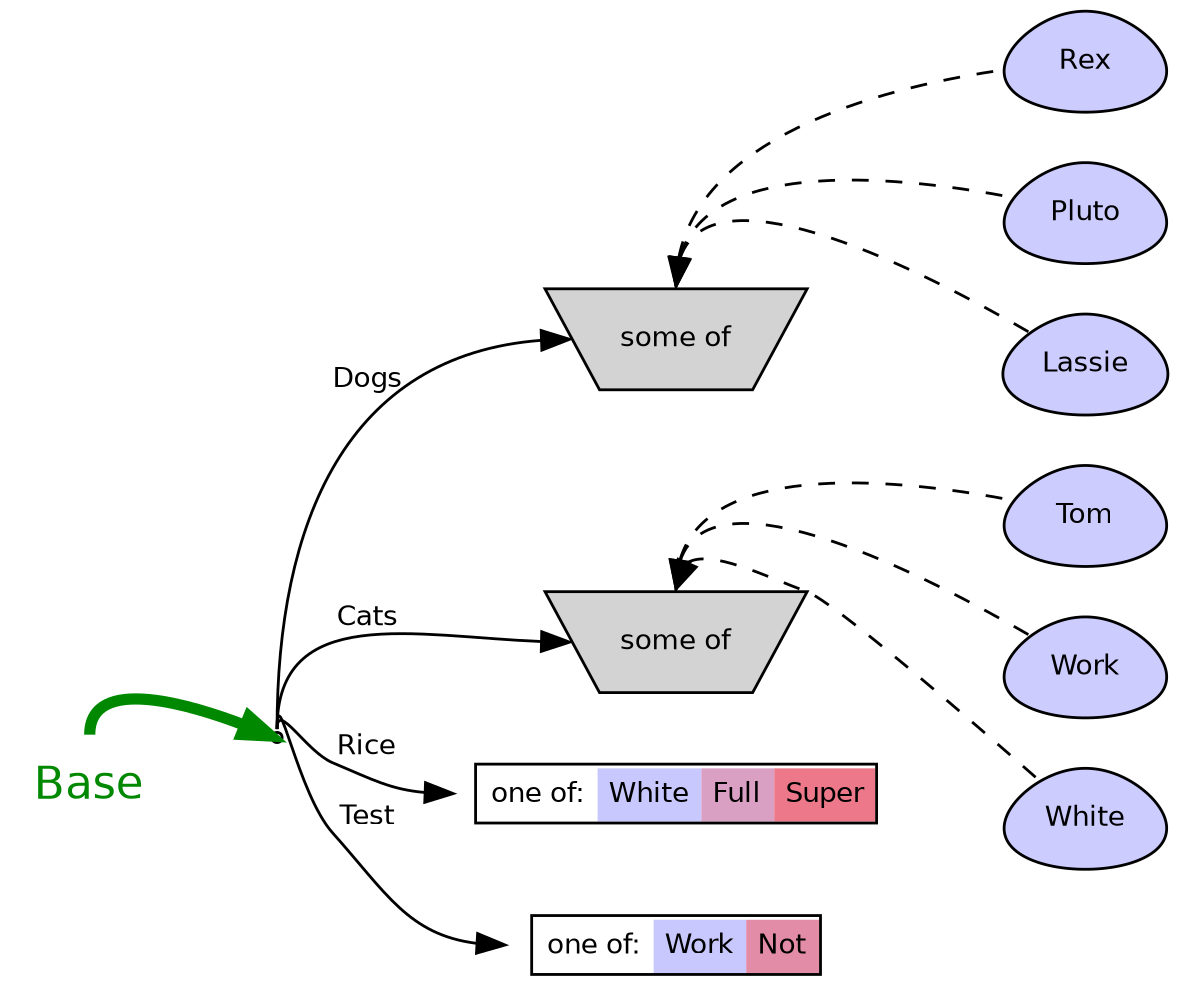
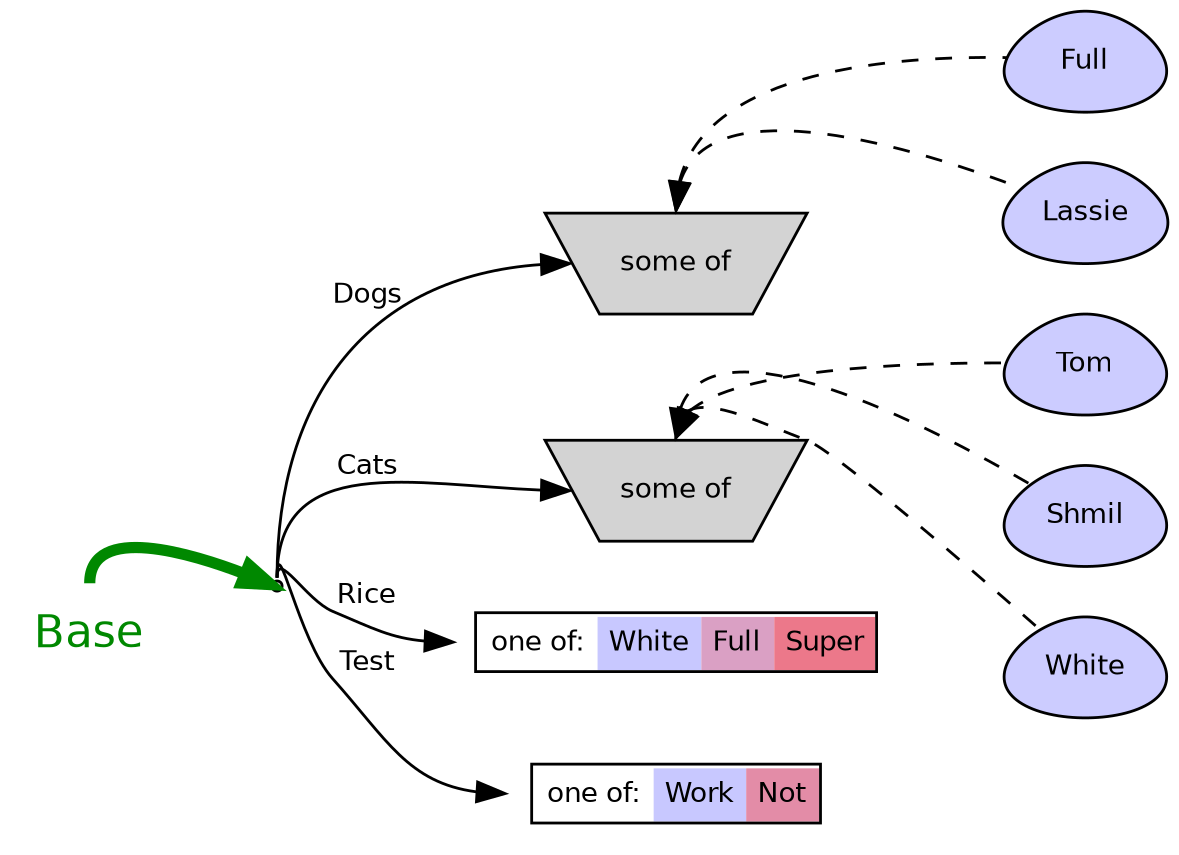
node "Rex": label "Rex" -> "Full"
node "Pluto": removed
node "Work": label "Work" -> "Shmil"
